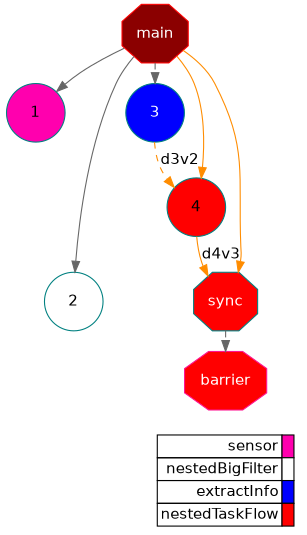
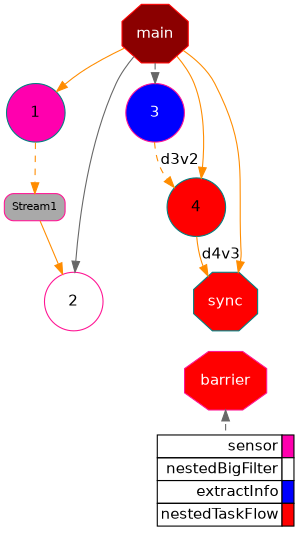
edge "main" -> "1": color gray40 -> darkorange
node "3": color teal -> deeppink
node "Stream1": added
node "2": color teal -> deeppink
edge "sync" -> "barrier": now "sensor" -> "barrier"
